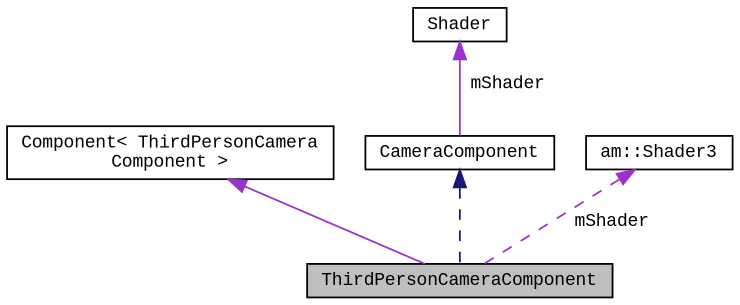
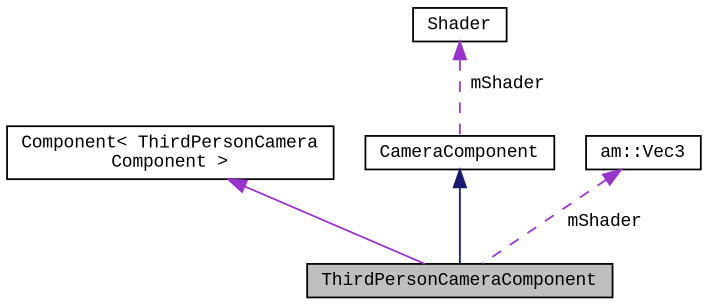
edge "CameraComponent" -> "Shader": style solid -> dashed
node "am::Shader3": label "am::Shader3" -> "am::Vec3"
edge "ThirdPersonCameraComponent" -> "CameraComponent": style dashed -> solid
